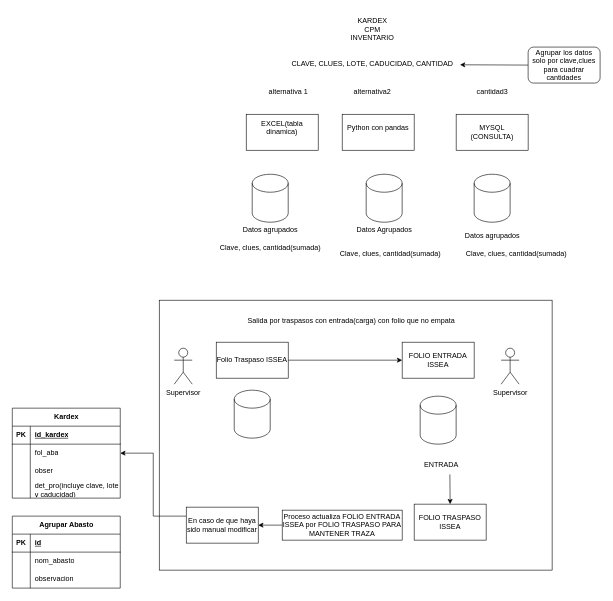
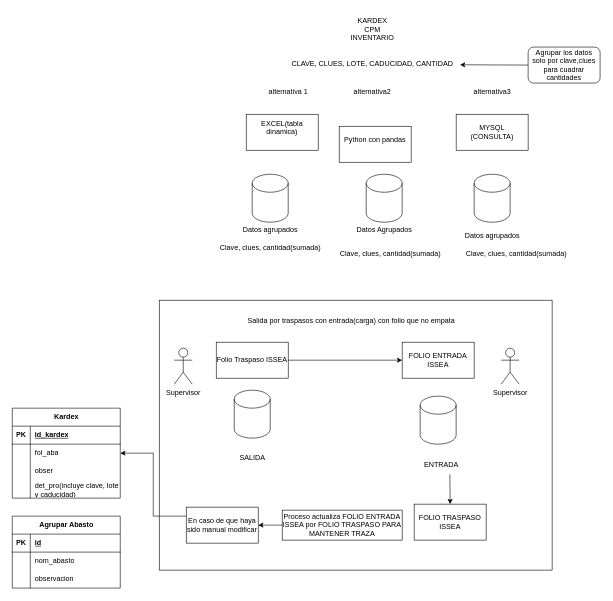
node "cantidad3": label "cantidad3" -> "alternativa3"
node "Python con pandas": moved (378, 132) -> (375, 144)
node "SALIDA": added
